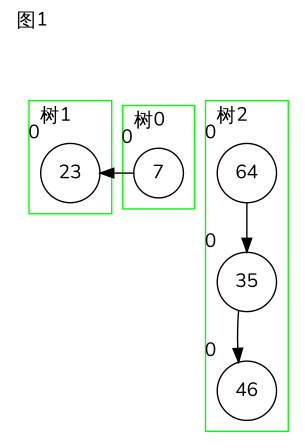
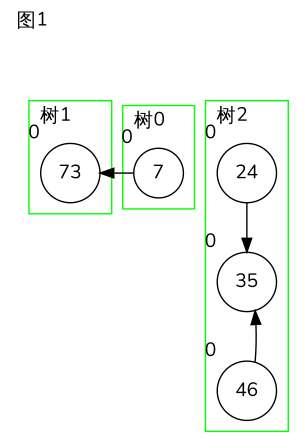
node "23 0": label "23 0" -> "73 0"
node "64 0": label "64 0" -> "24 0"
edge "35 0" -> "46 0": reversed
